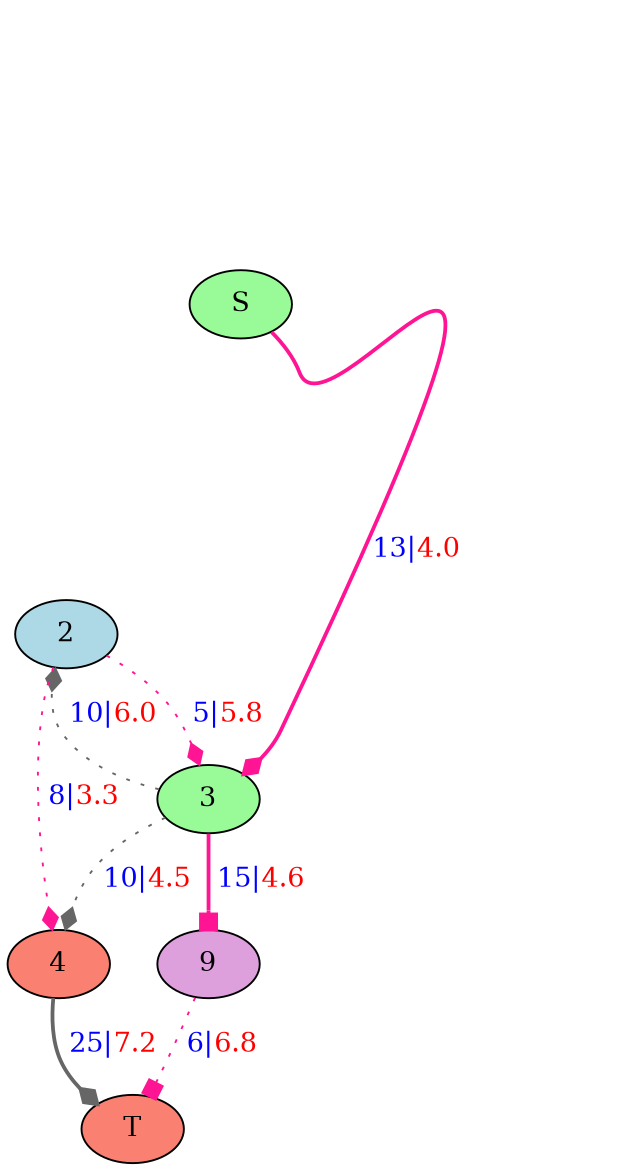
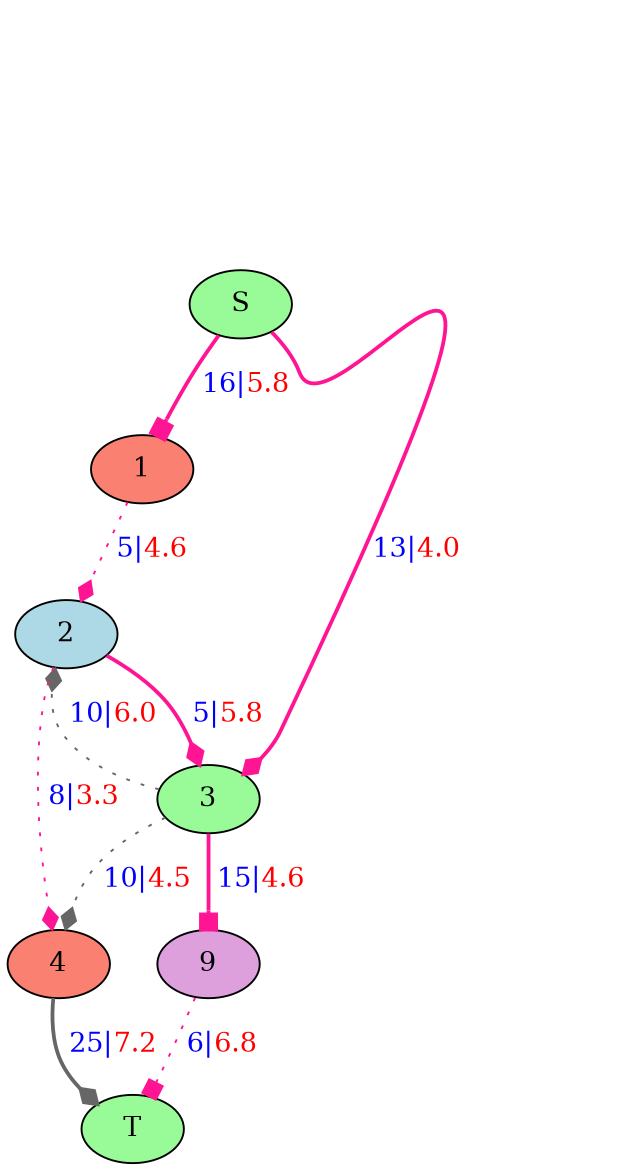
node "1": added
edge "2" -> "3": style dotted -> bold
node "T": fillcolor salmon -> palegreen
